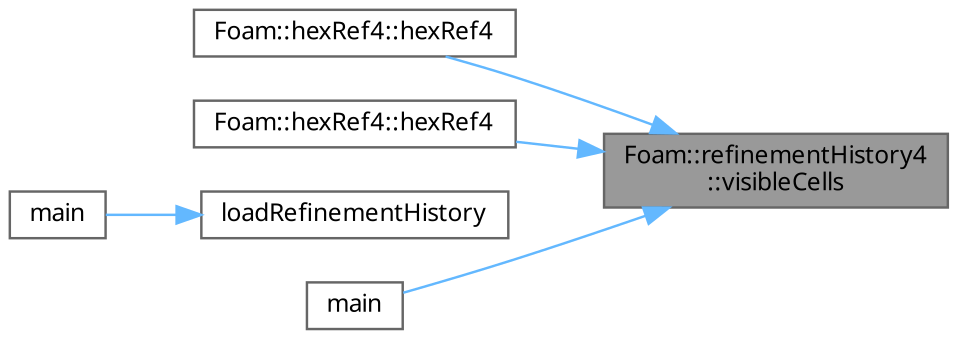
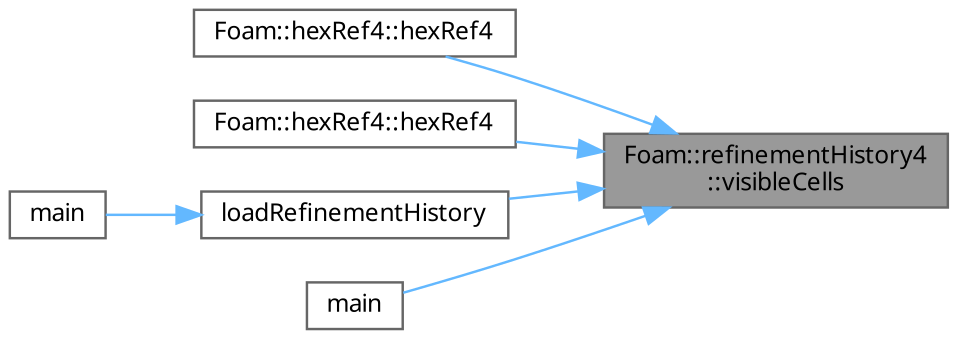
edge "loadRefinementHistory" -> "Foam::refinementHistory4 ::visibleCells": added
